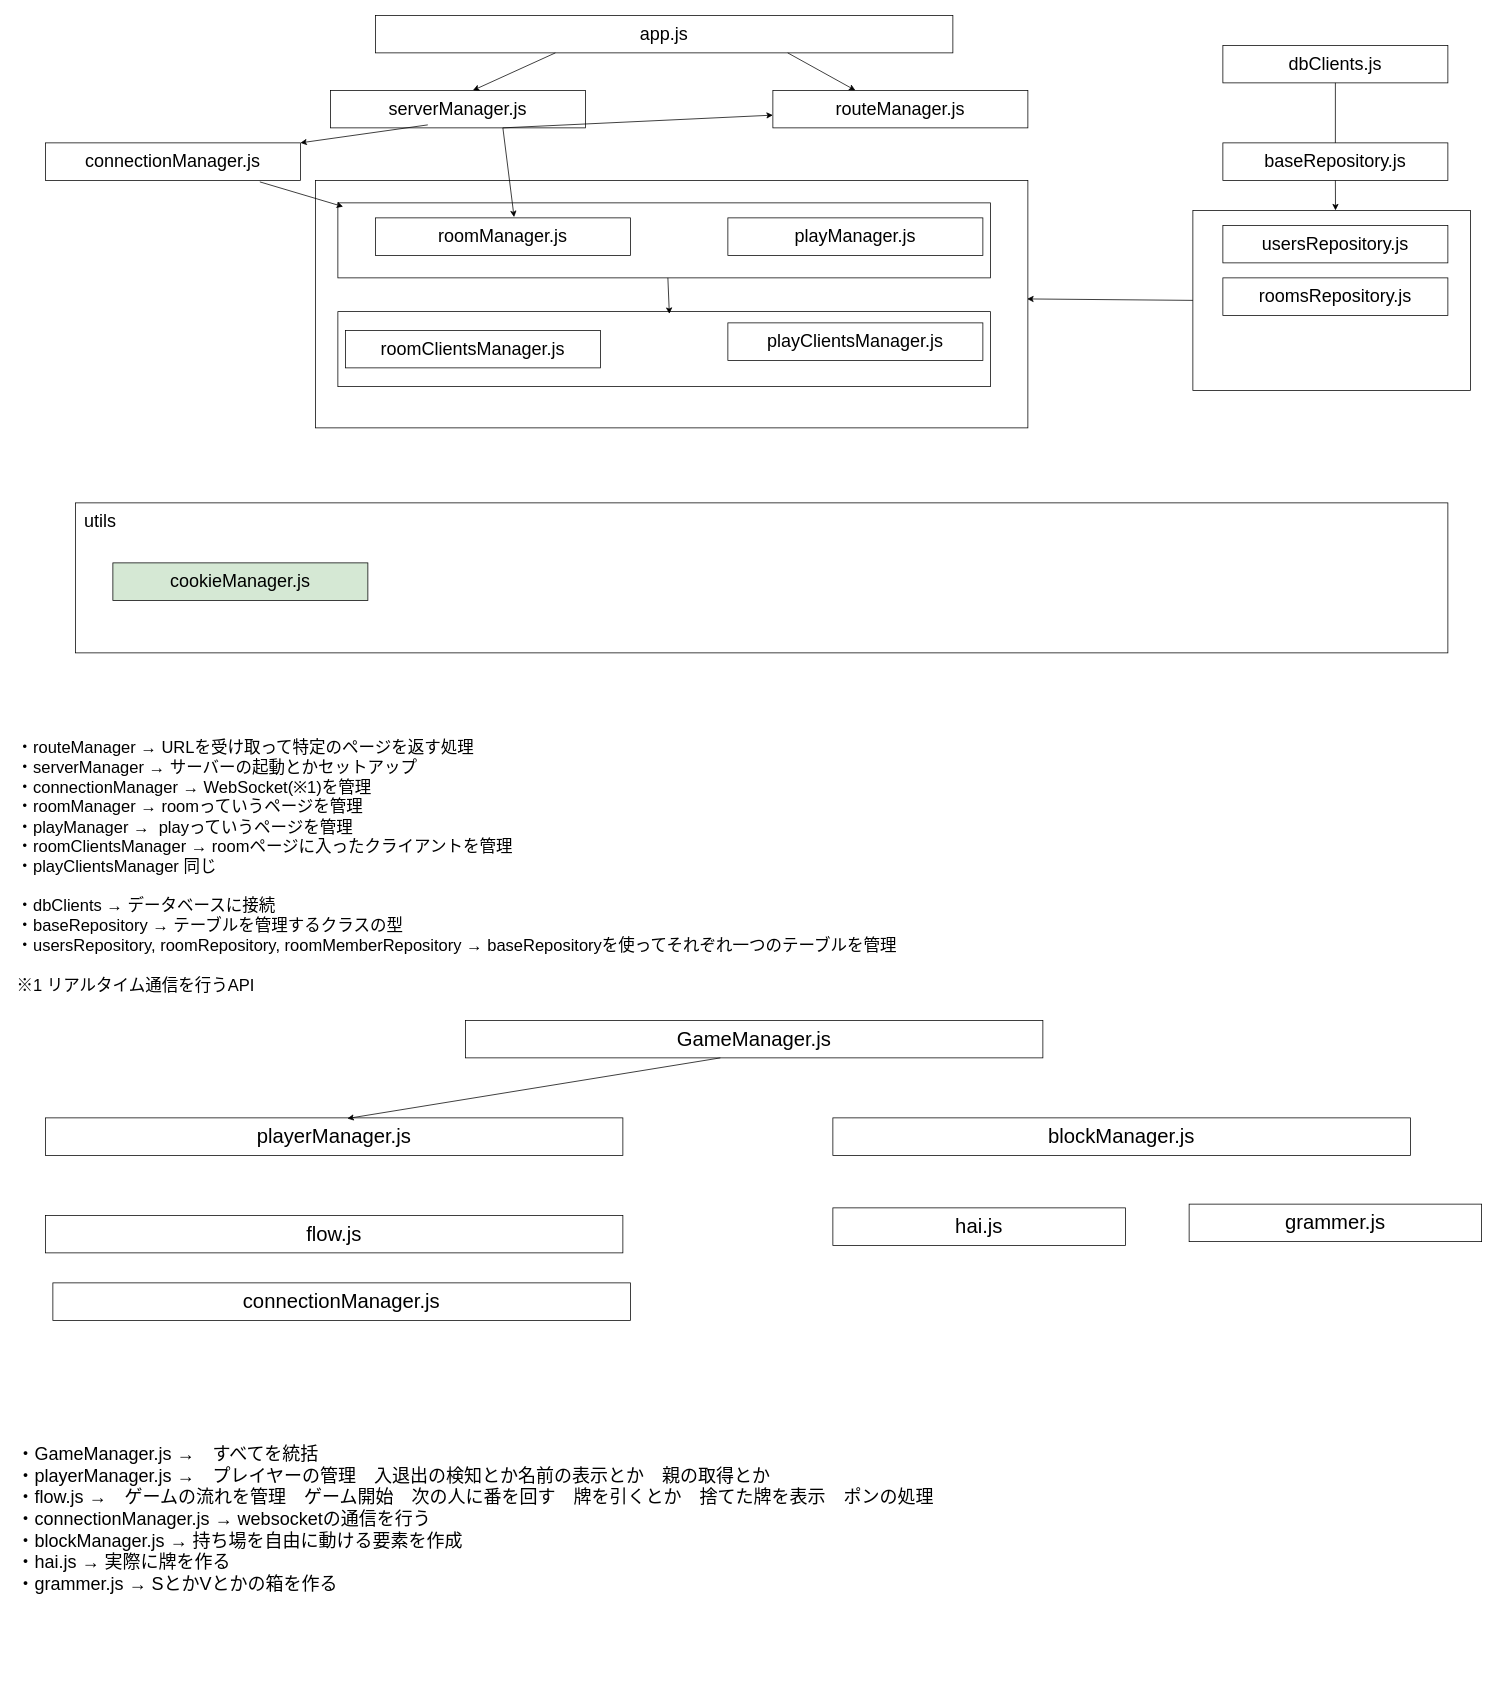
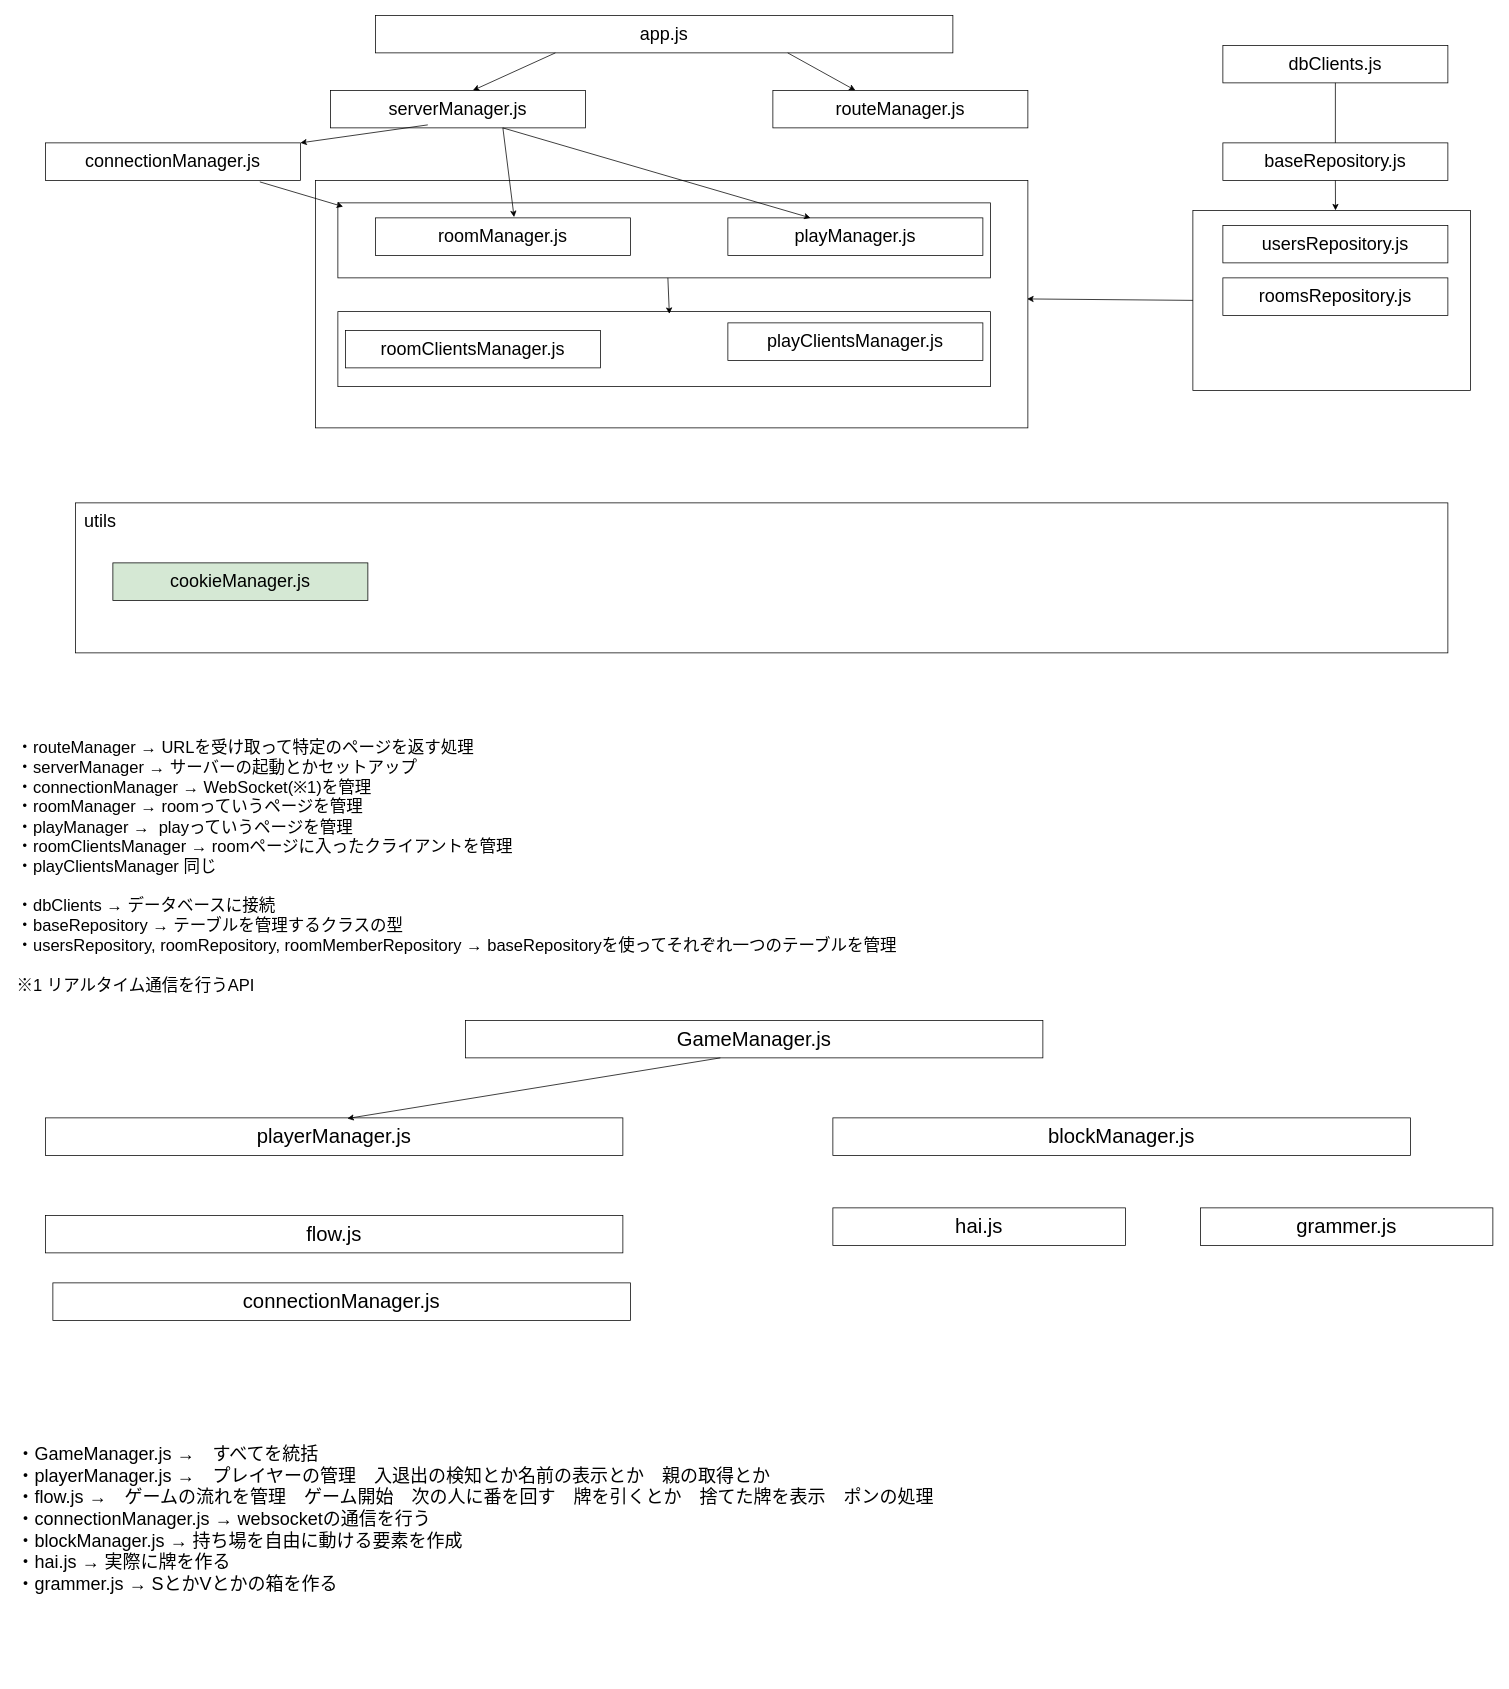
edge "serverManager.js" -> "routeManager.js": now "serverManager.js" -> "playManager.js"
node "grammer.js": moved (1335, 1223) -> (1347, 1227)
